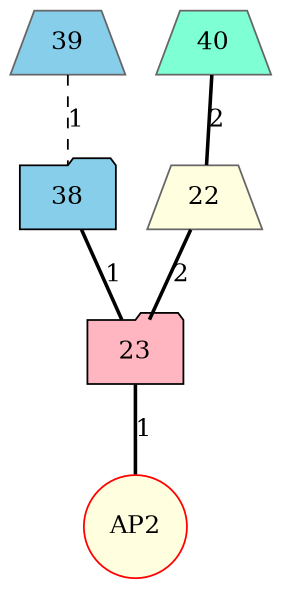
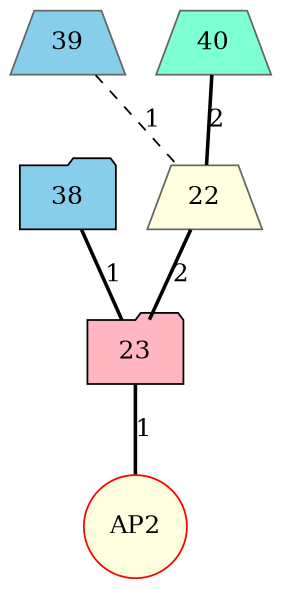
edge "39" -- "38": now "39" -- "22"
